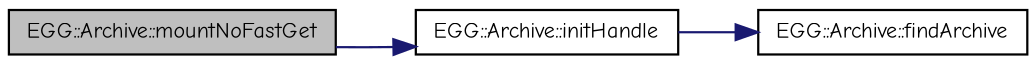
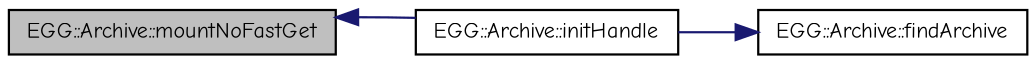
edge "EGG::Archive::mountNoFastGet" -> "EGG::Archive::initHandle": reversed
